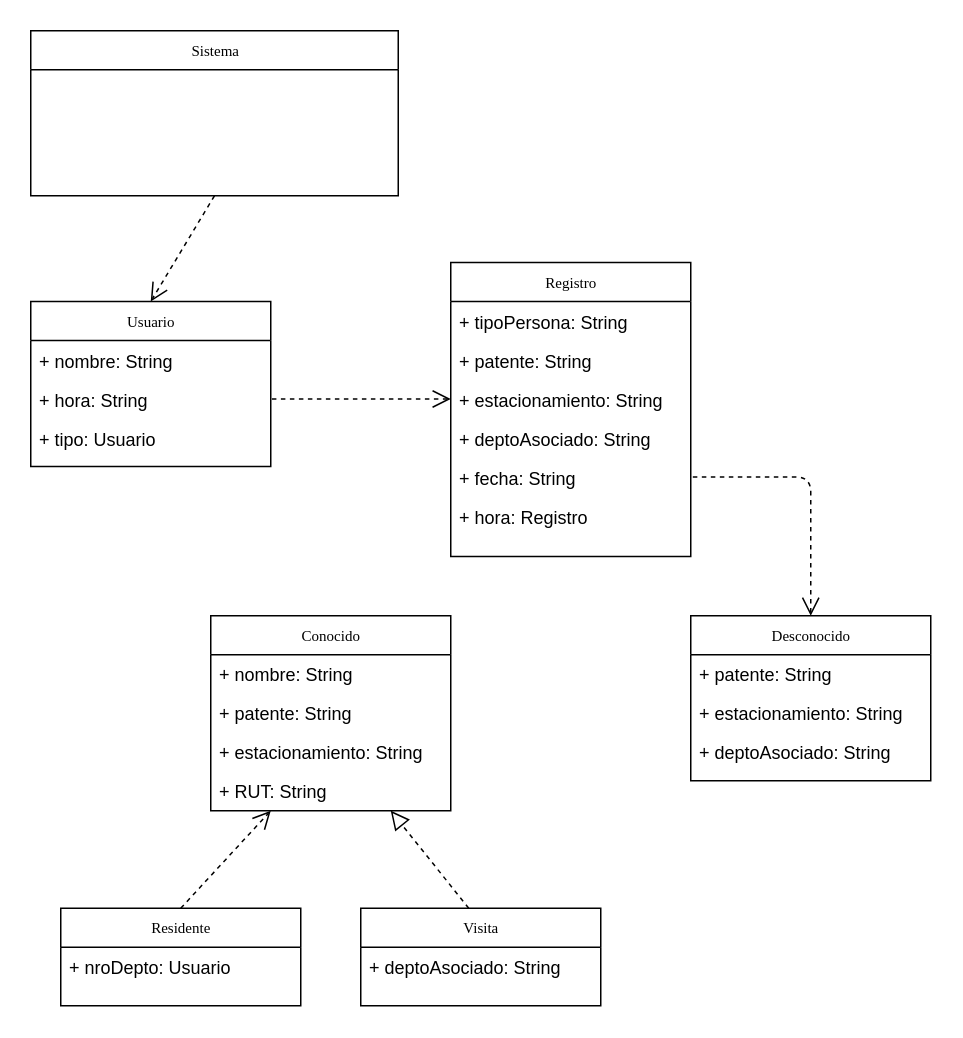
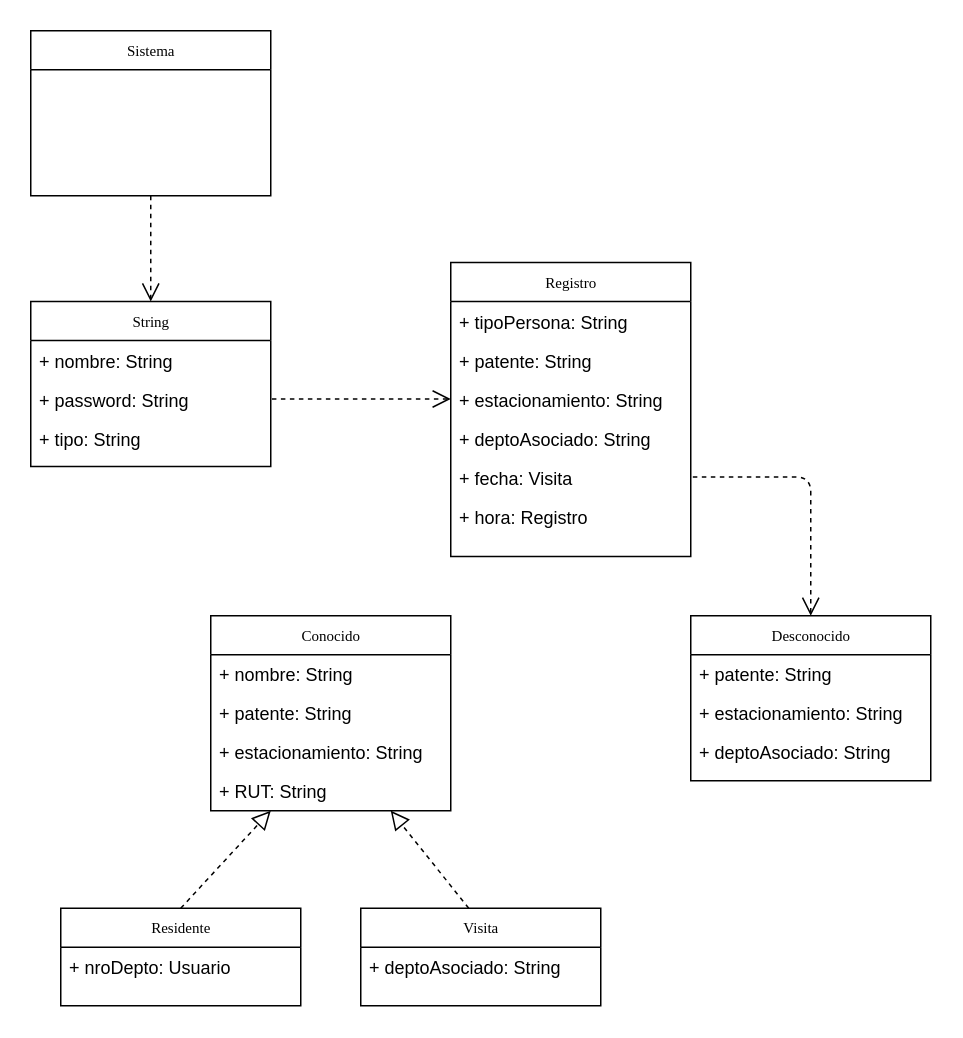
node "Sistema": size 368x165 -> 240x165
node "Usuario": label "Usuario" -> "String"
node "+ hora: String": label "+ hora: String" -> "+ password: String"
node "+ tipo: Usuario": label "+ tipo: Usuario" -> "+ tipo: String"
node "+ fecha: String": label "+ fecha: String" -> "+ fecha: Visita"
edge "Residente" -> "Conocido": arrowhead open -> block
